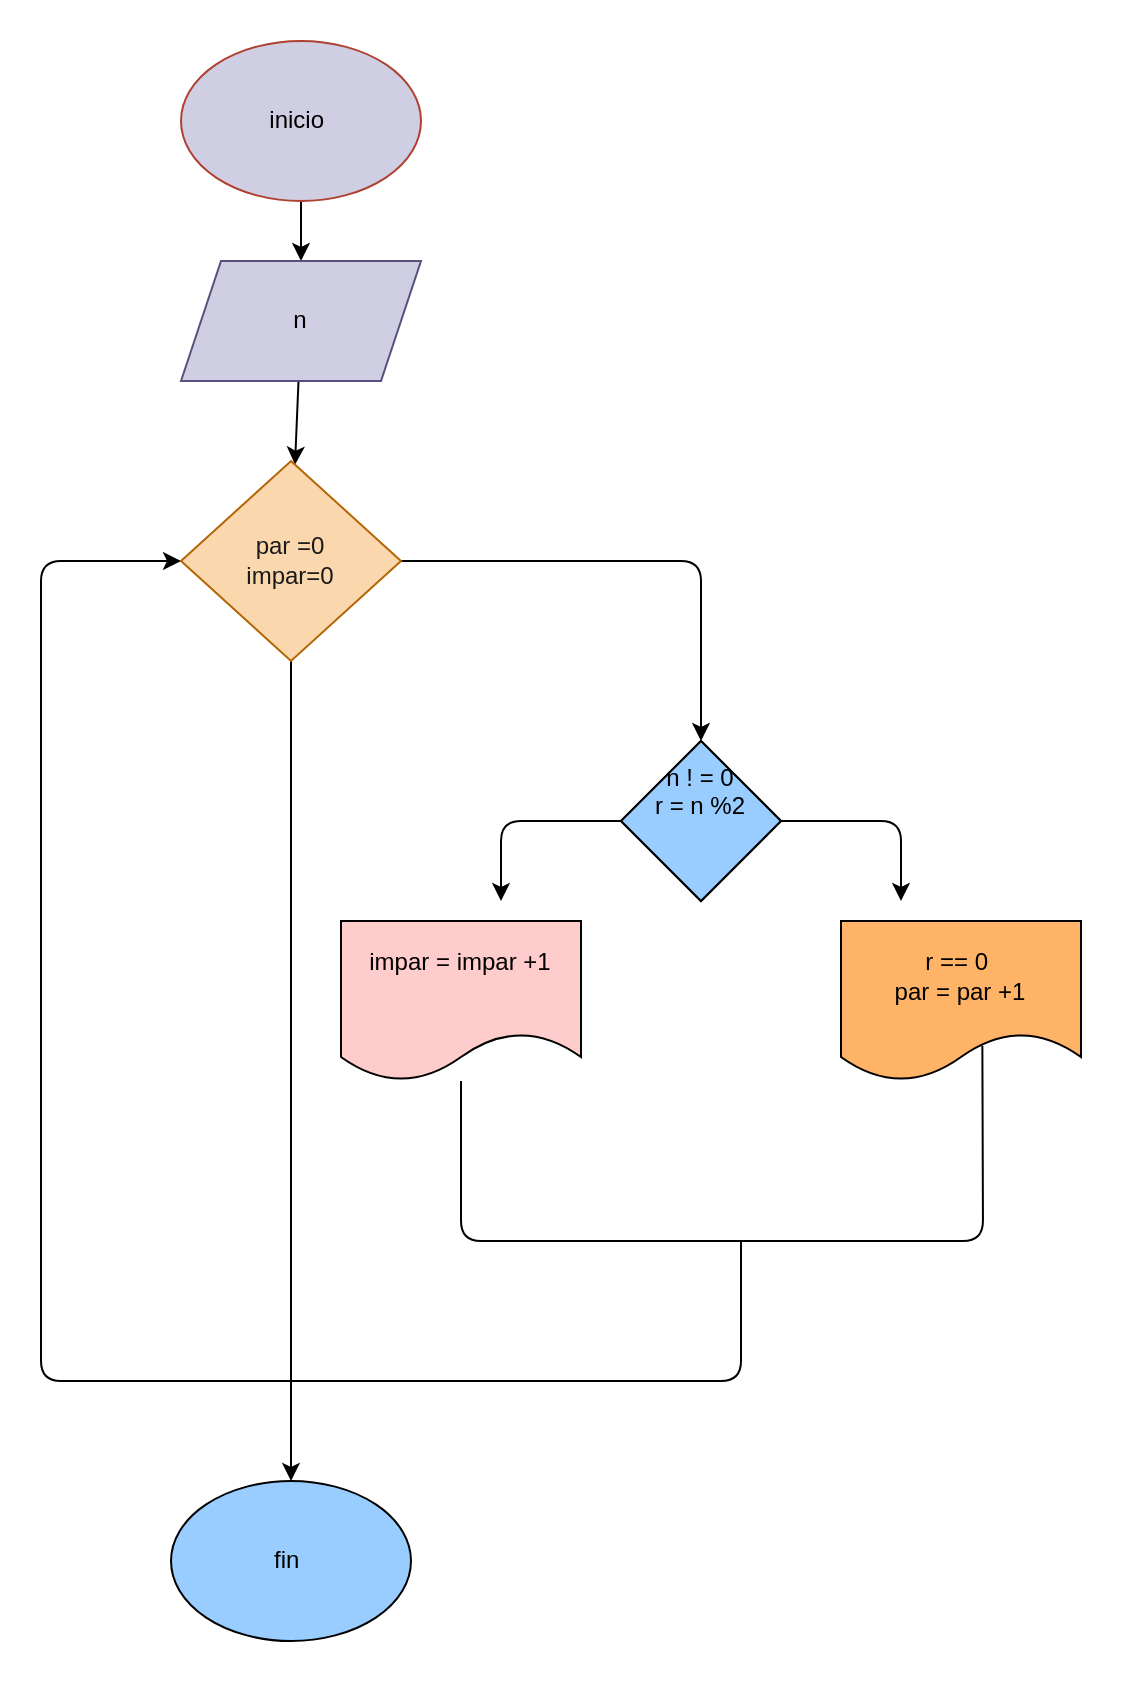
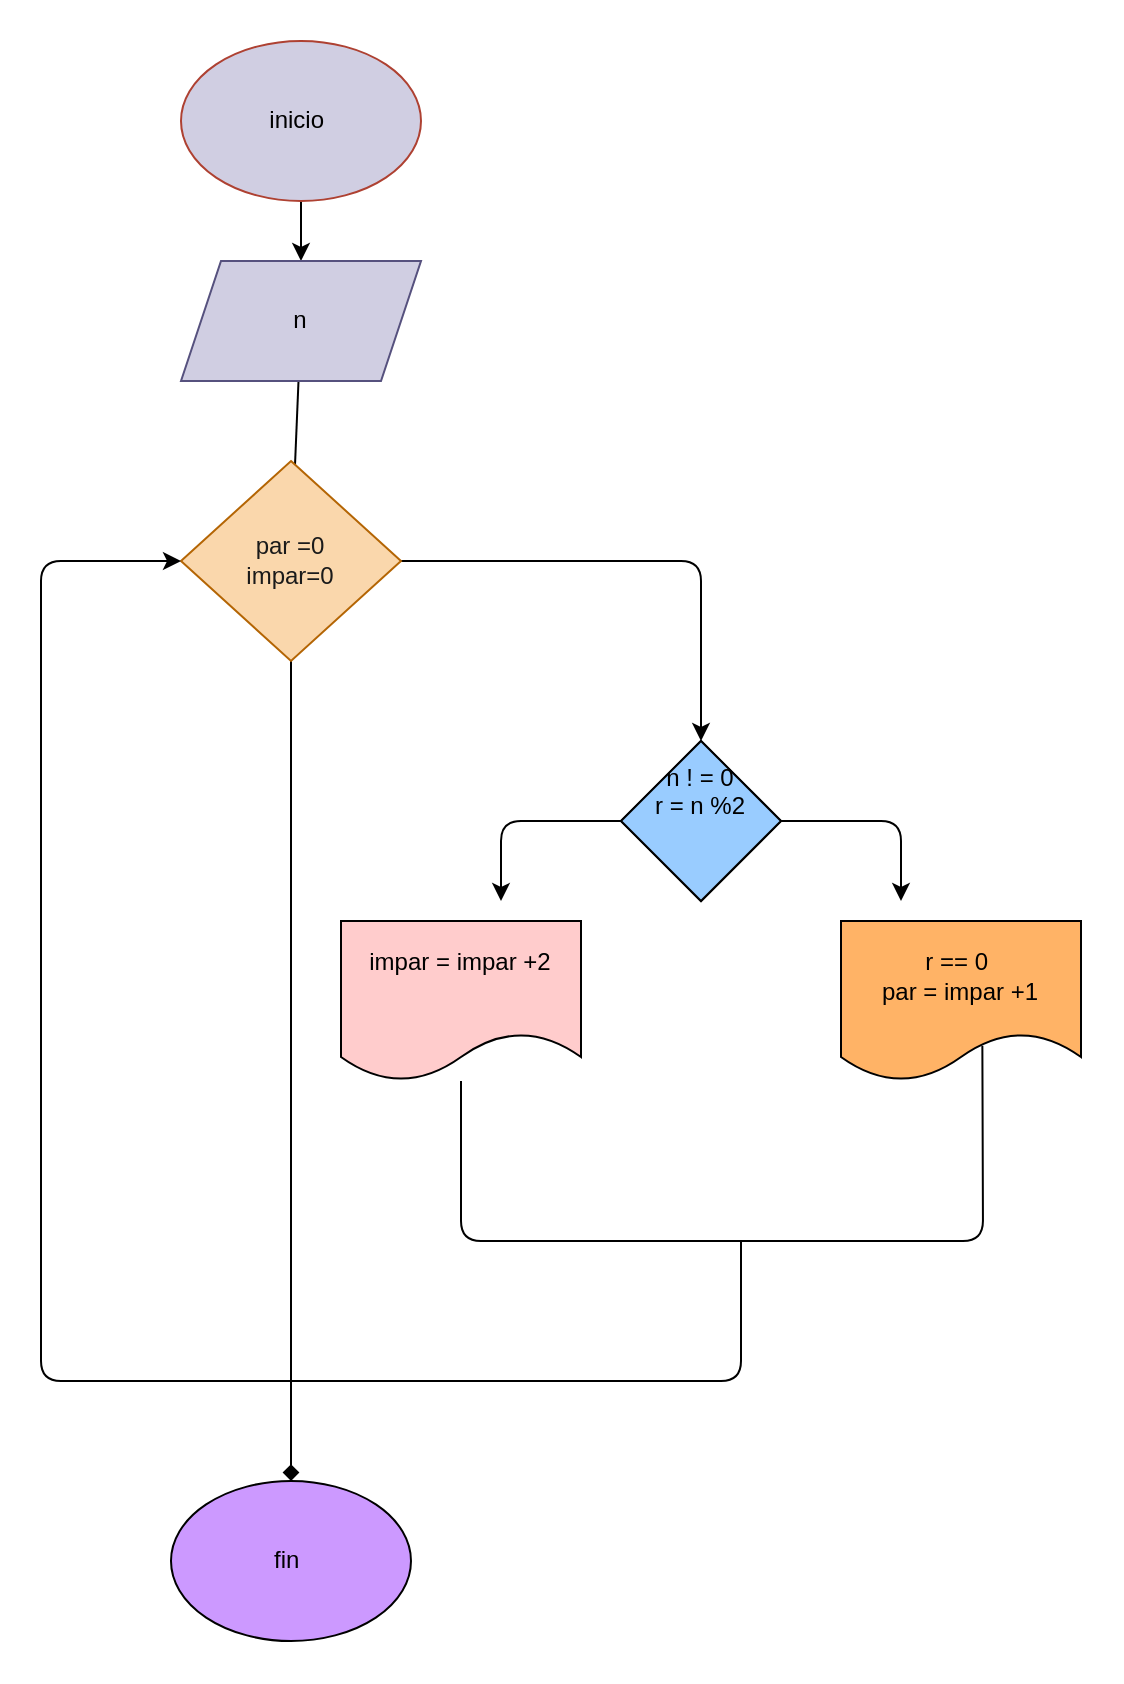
edge "n" -> "par =0 impar=0": arrowhead classic -> none
node "impar = impar +1": label "impar = impar +1" -> "impar = impar +2"
node "r == 0 par = par +1": label "r == 0 par = par +1" -> "r == 0 par = impar +1"
edge "par =0 impar=0" -> "fin": arrowhead classic -> diamond
node "fin": fillcolor #99ccff -> #cc99ff
